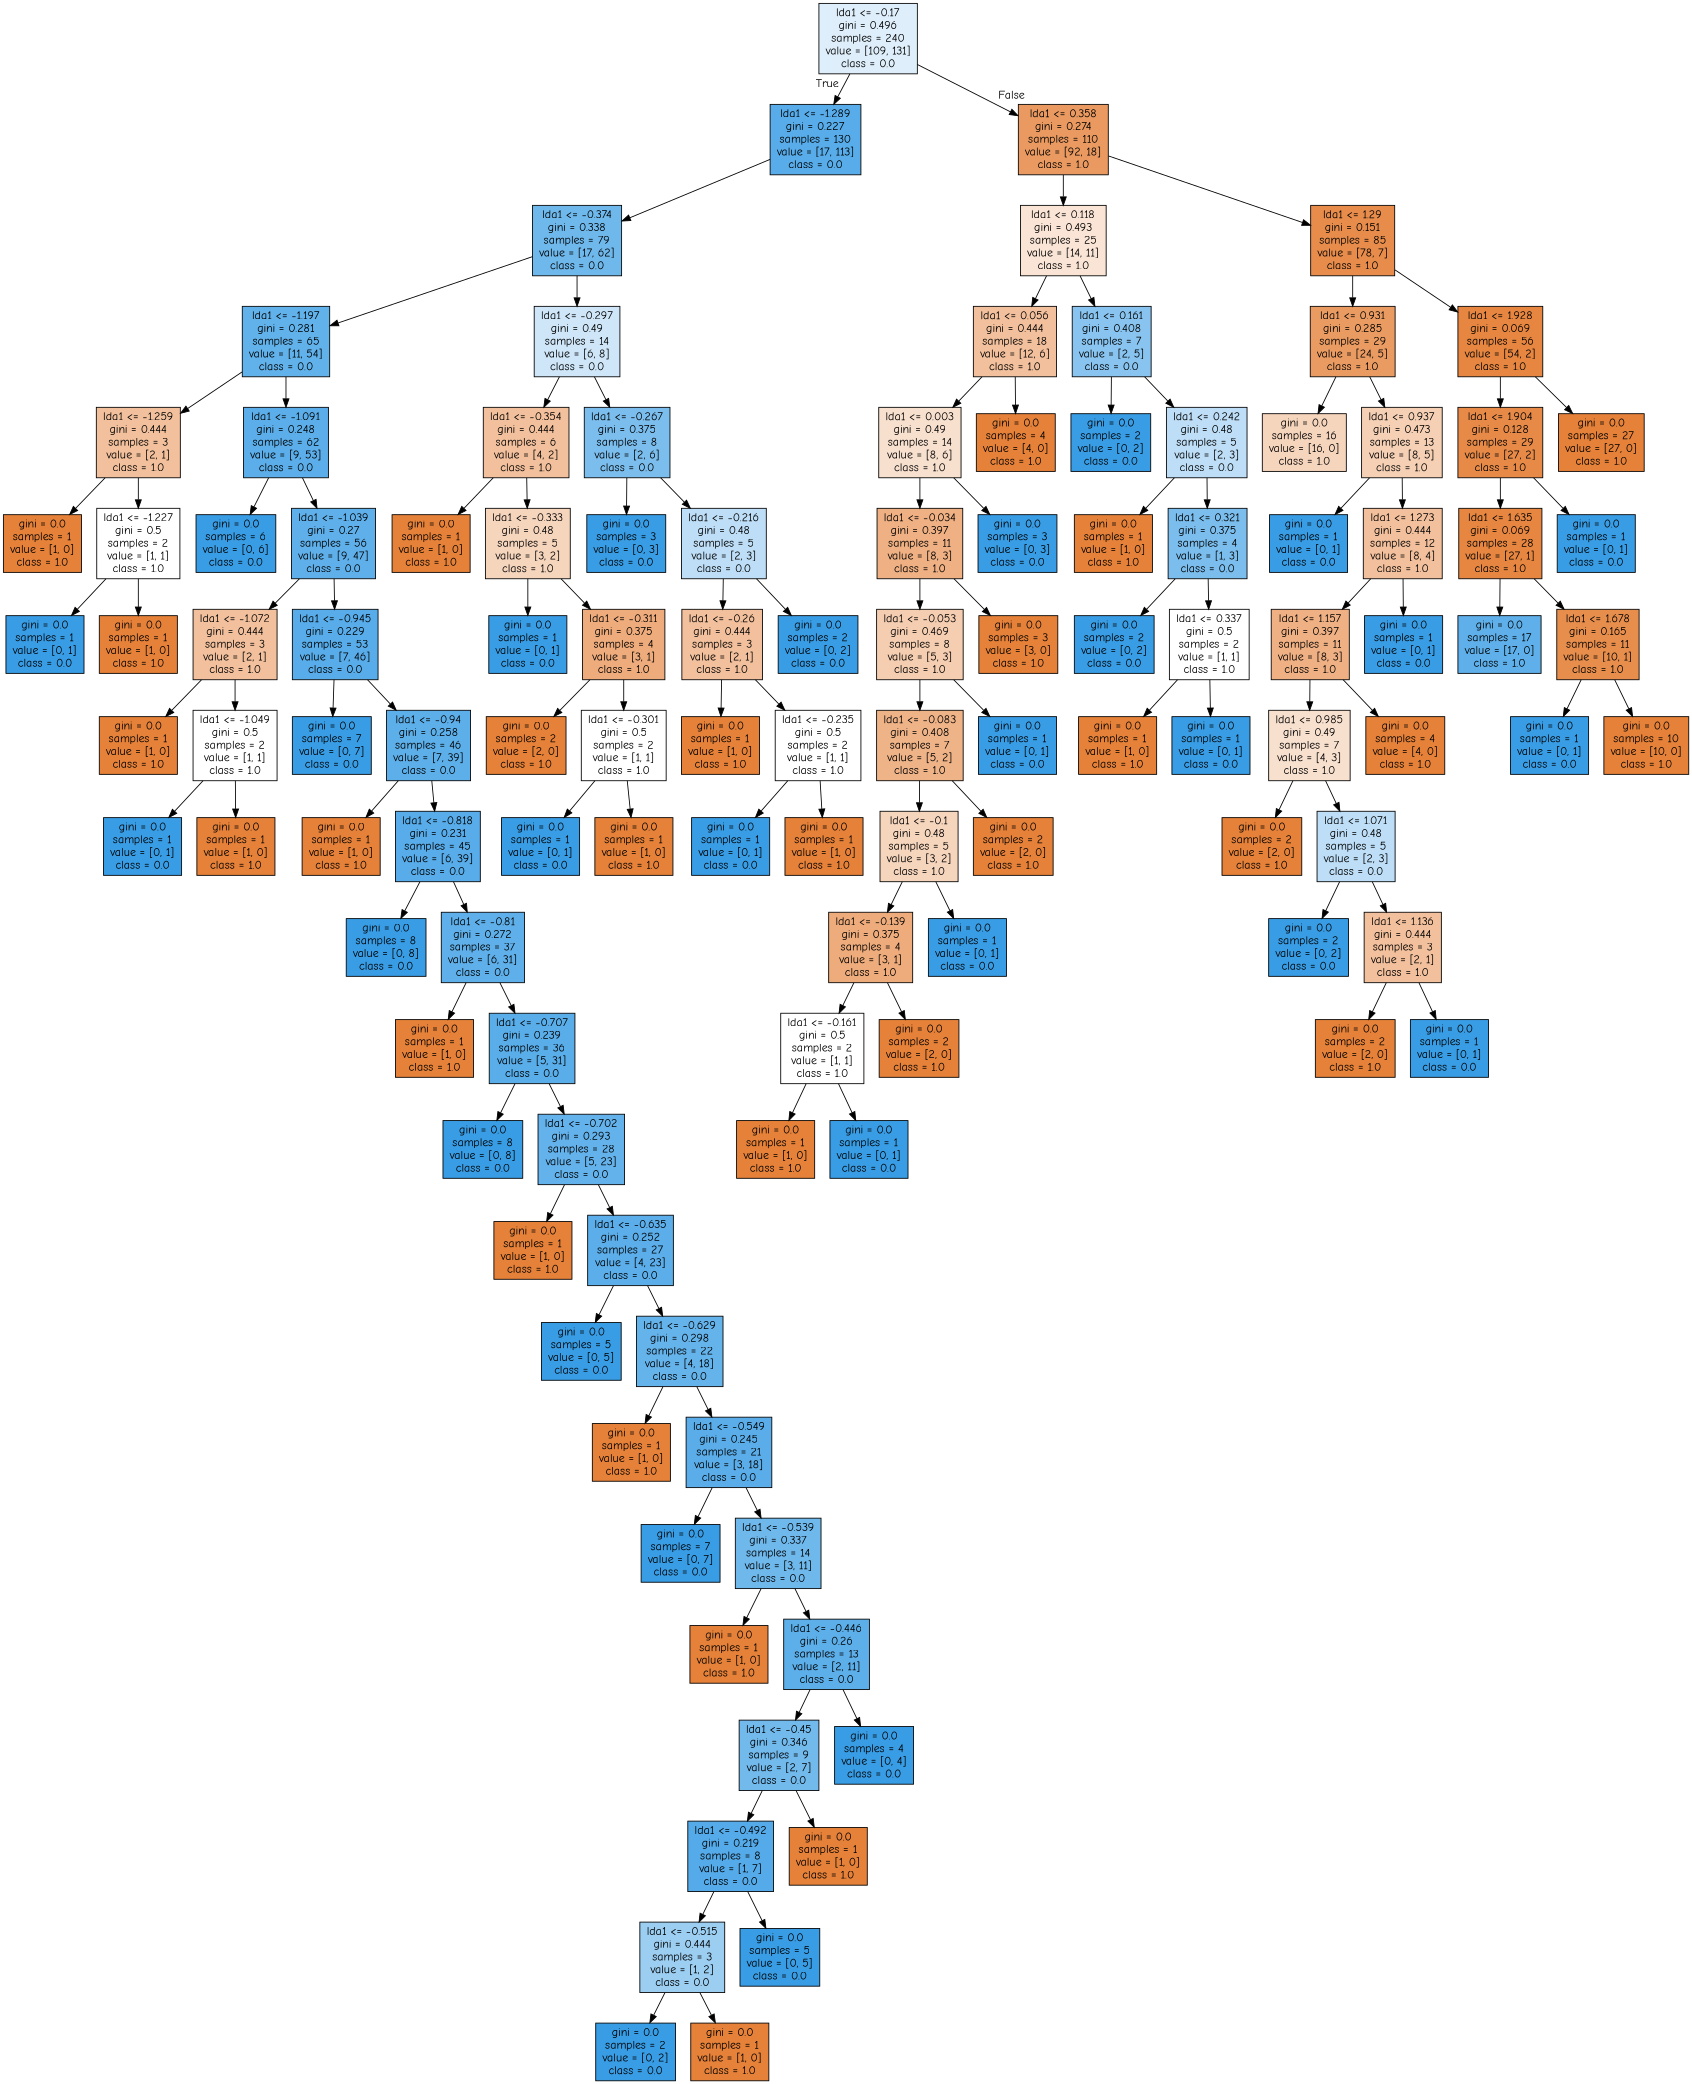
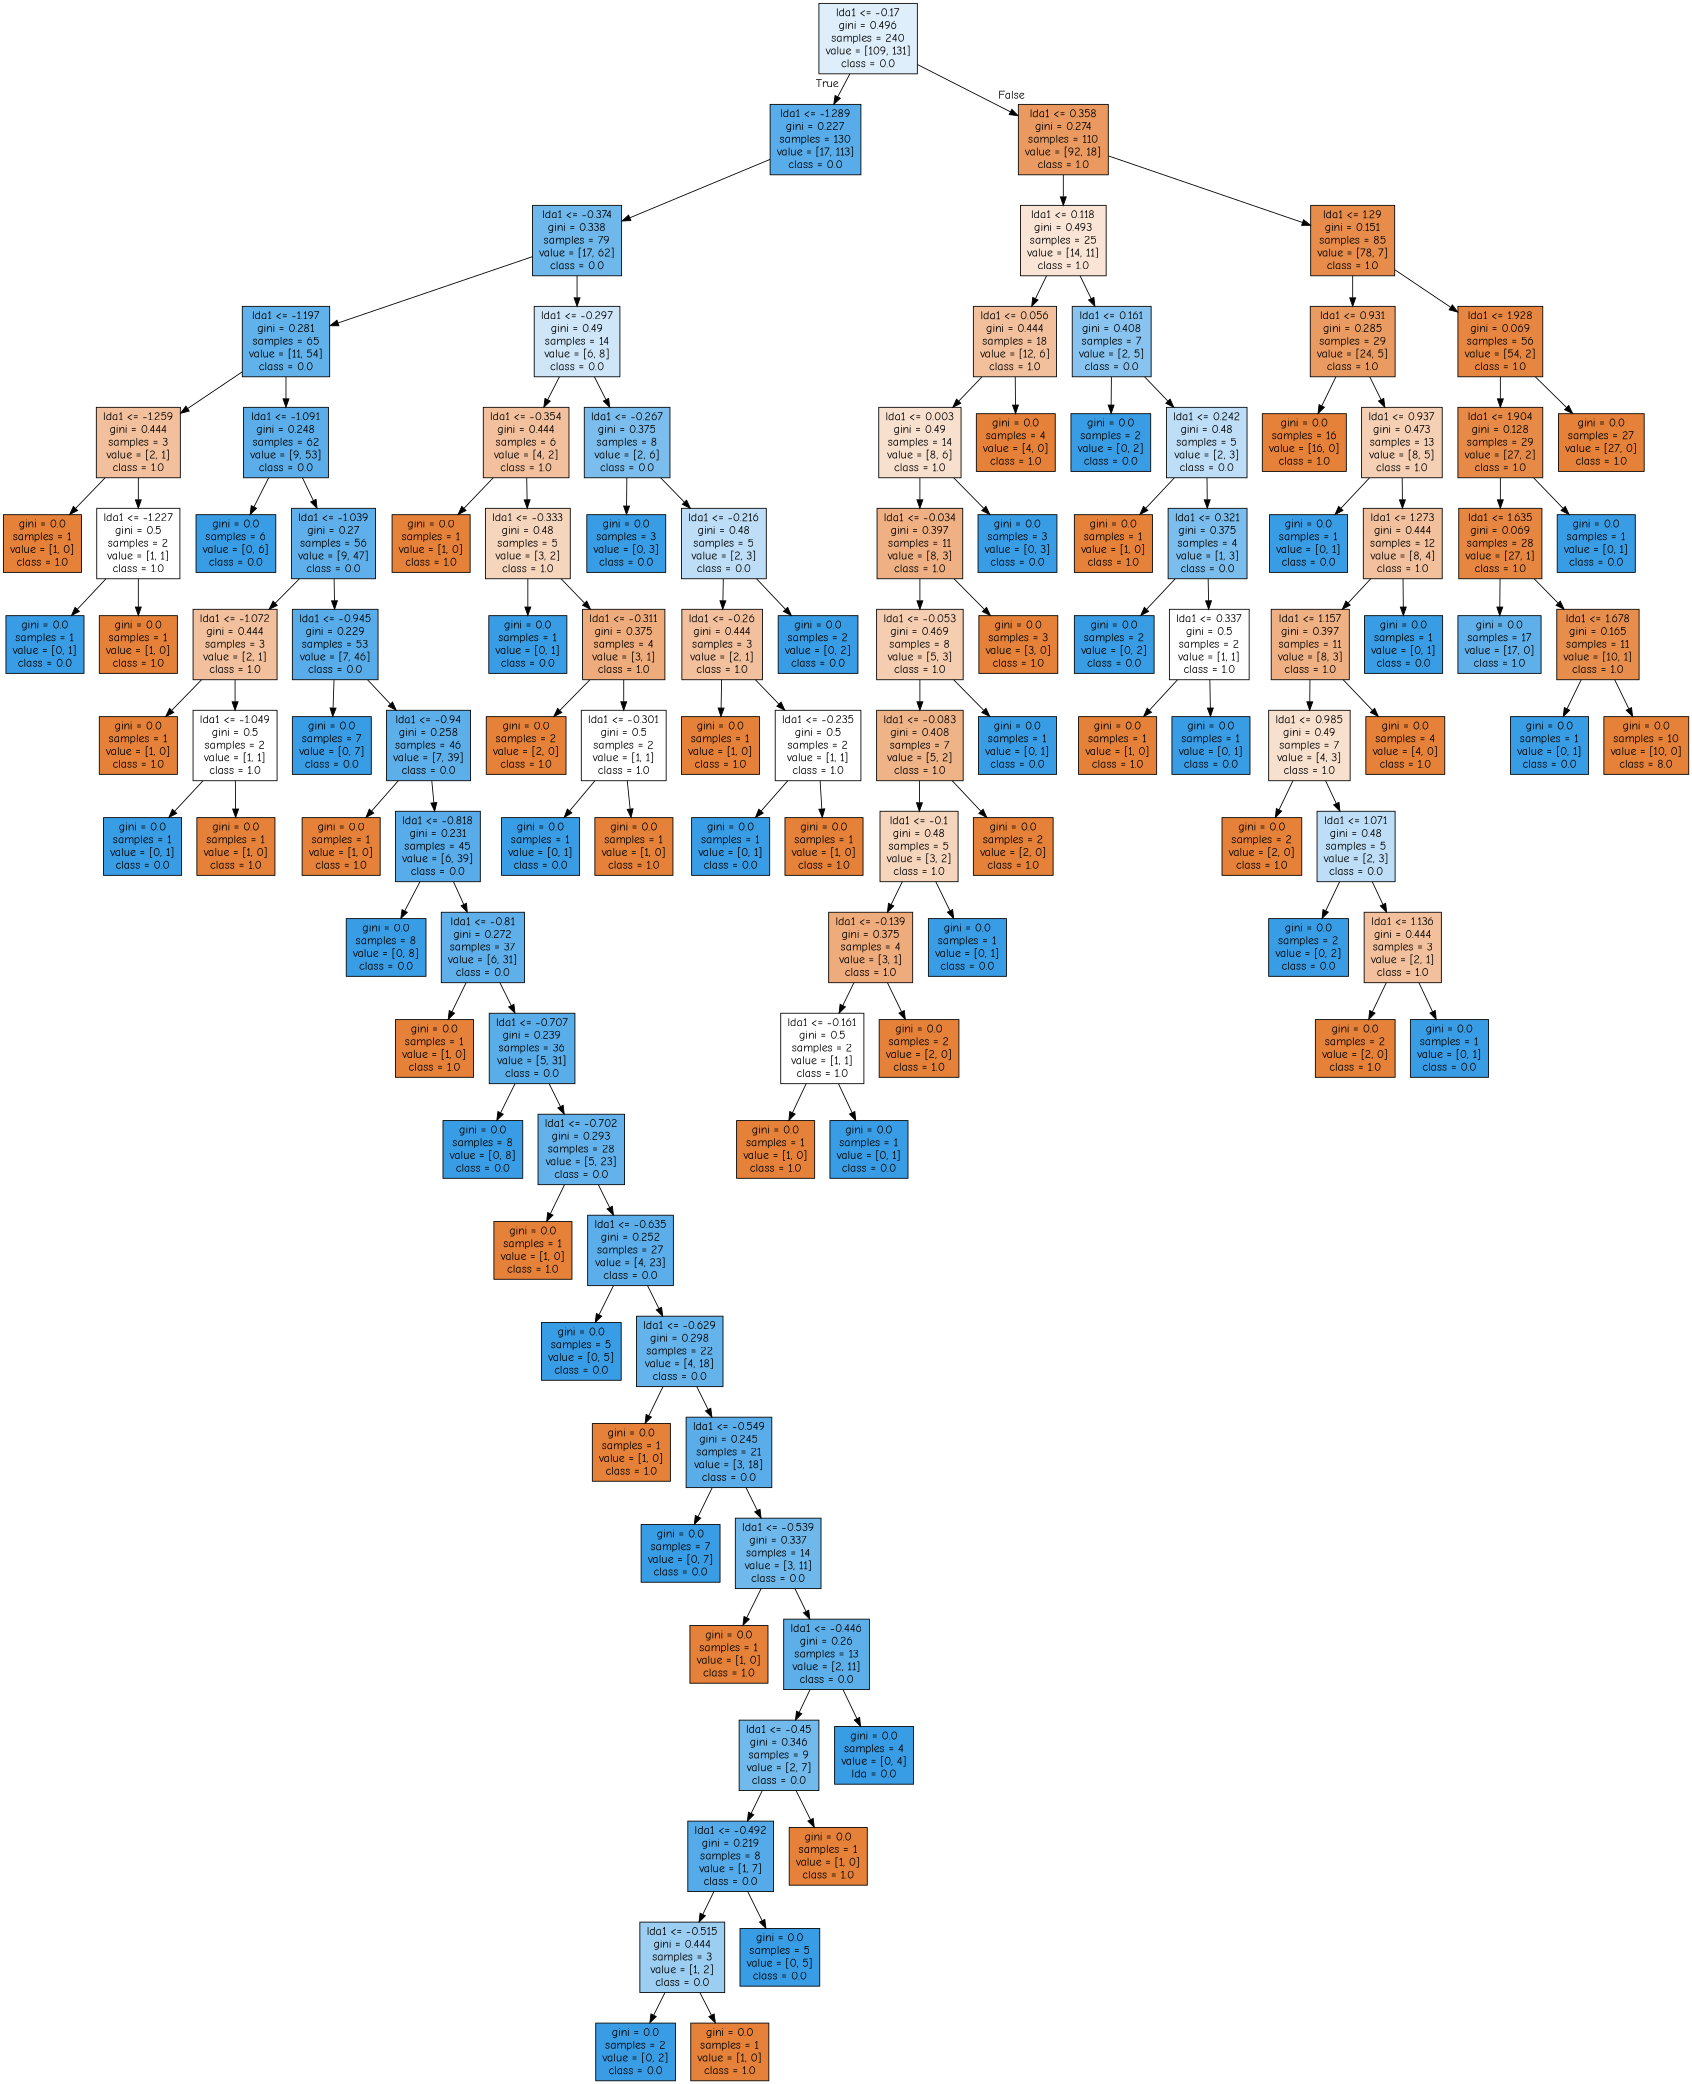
node "gini = 0.0 samples = 16 value = [16, 0] class = 1.0": fillcolor #f6d5bd -> #e58139
node "gini = 0.0 samples = 10 value = [10, 0] class = 1.0": label "gini = 0.0 samples = 10 value = [10, 0] class = 1.0" -> "gini = 0.0 samples = 10 value = [10, 0] class = 8.0"
node "gini = 0.0 samples = 4 value = [0, 4] class = 0.0": label "gini = 0.0 samples = 4 value = [0, 4] class = 0.0" -> "gini = 0.0 samples = 4 value = [0, 4] lda = 0.0"
